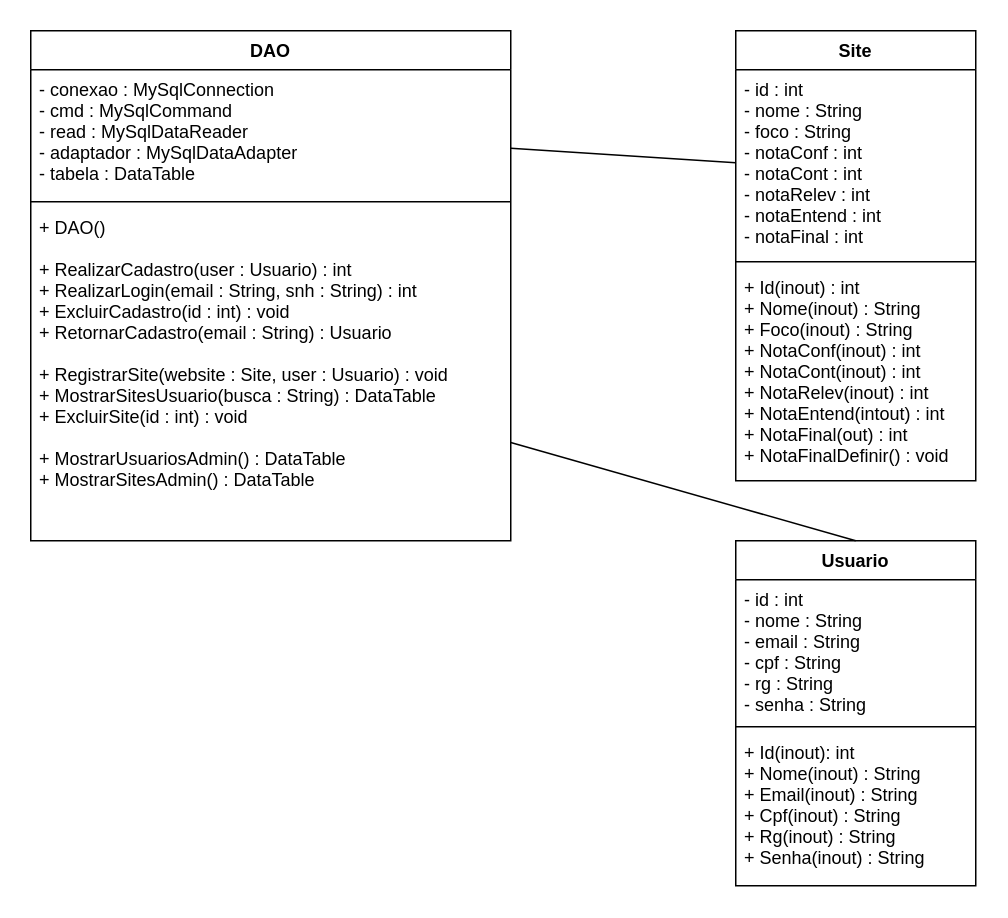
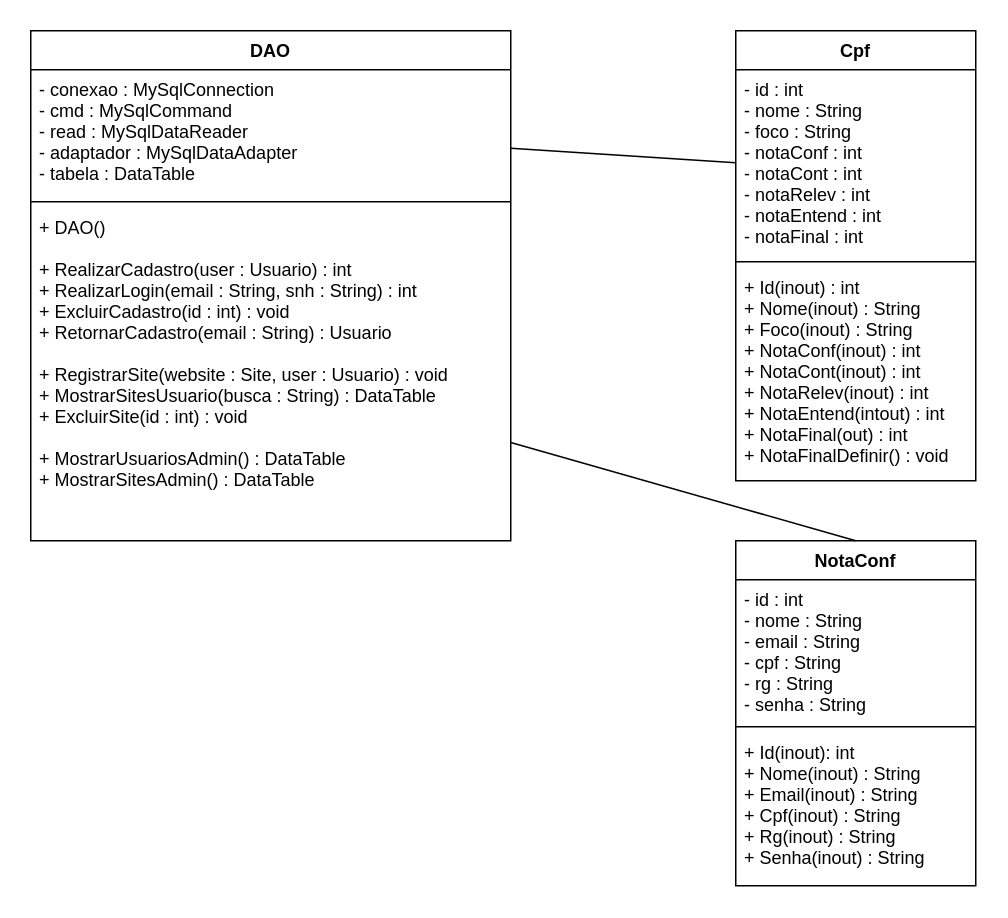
node "Site": label "Site" -> "Cpf"
node "Usuario": label "Usuario" -> "NotaConf"
